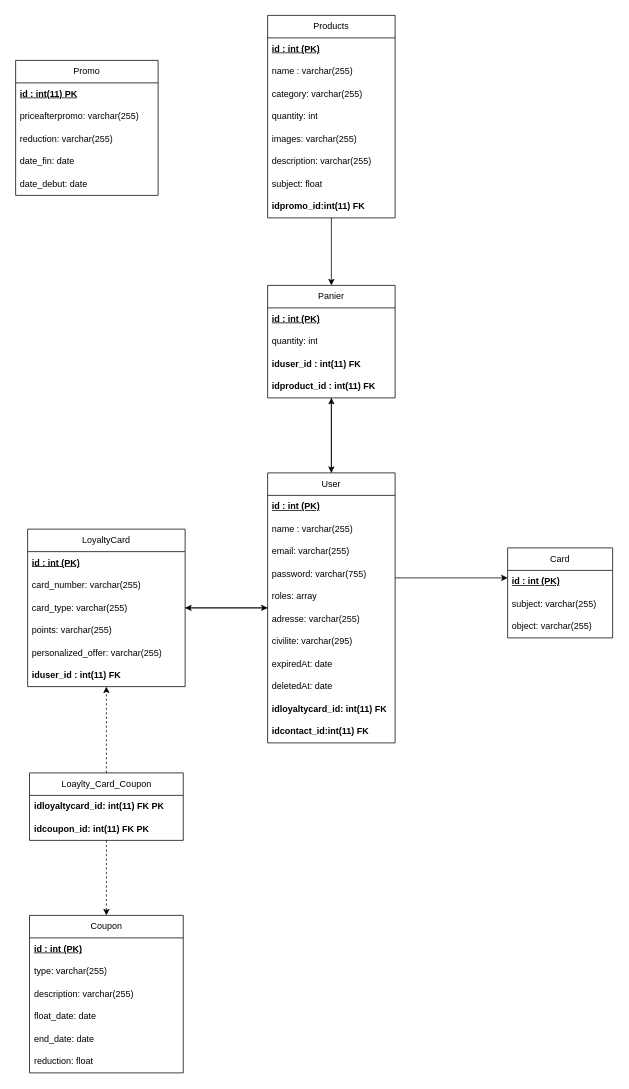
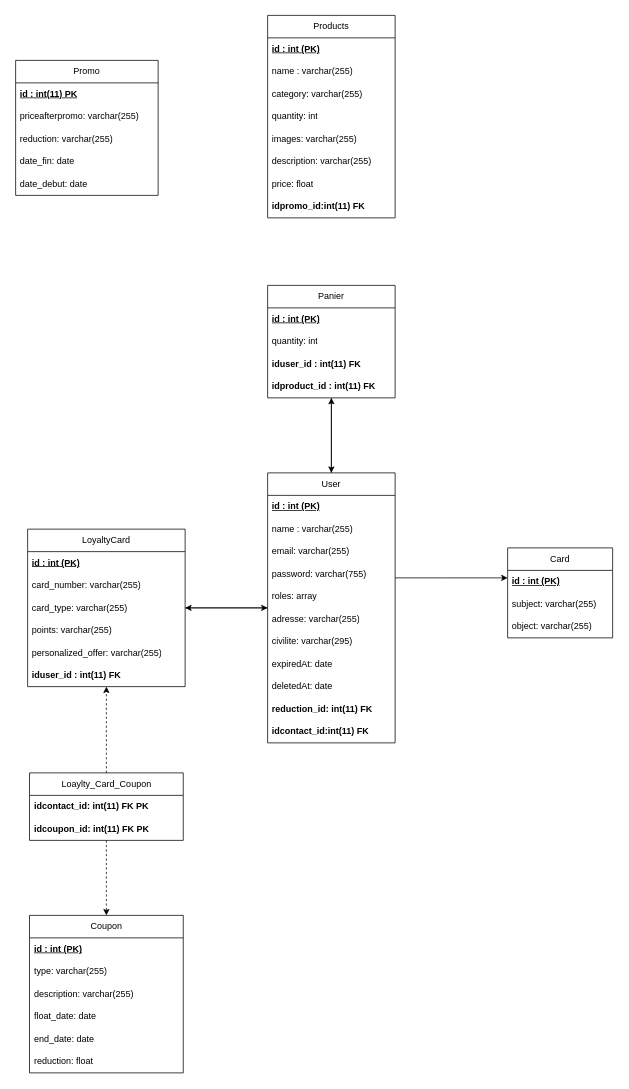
node "subject: float": label "subject: float" -> "price: float"
edge "Products" -> "Panier": removed
node "idloyaltycard_id: int(11) FK": label "idloyaltycard_id: int(11) FK" -> "reduction_id: int(11) FK"
node "idloyaltycard_id: int(11) FK PK": label "idloyaltycard_id: int(11) FK PK" -> "idcontact_id: int(11) FK PK"
